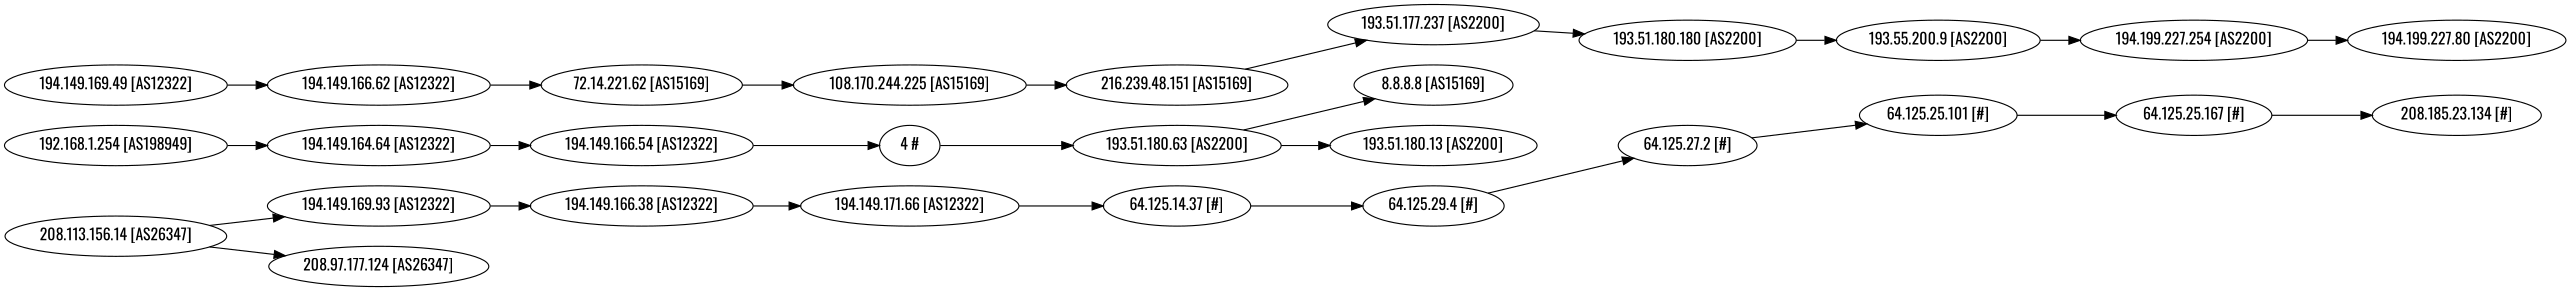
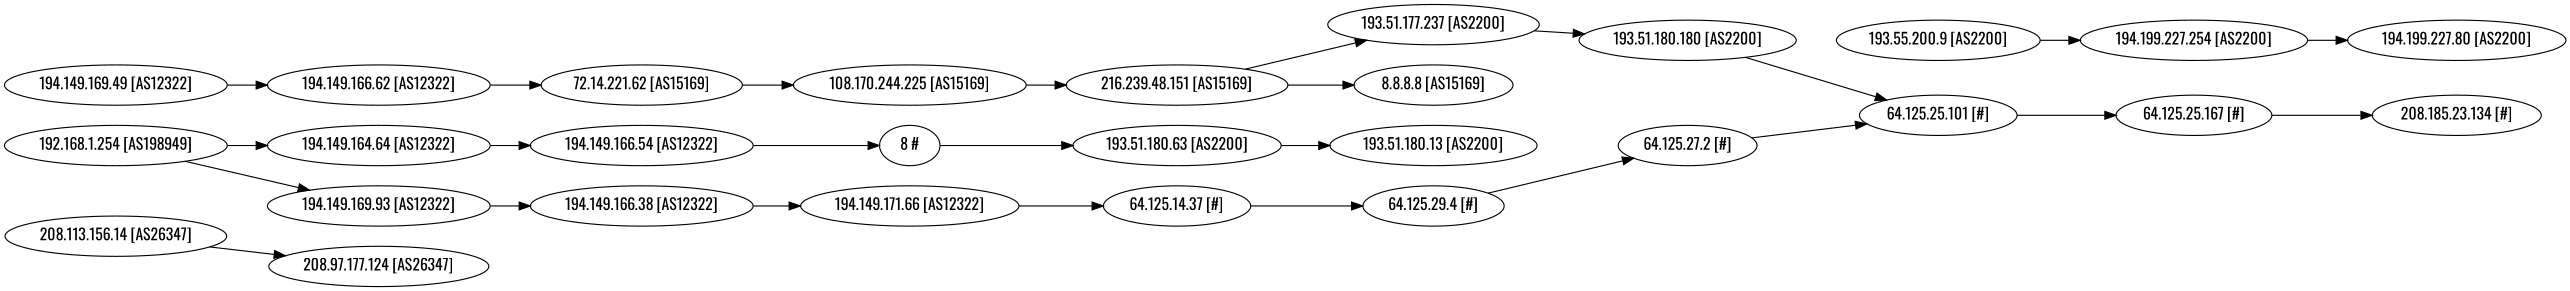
edge "193.51.180.180 [AS2200]" -> "193.55.200.9 [AS2200]": now "193.51.180.180 [AS2200]" -> "64.125.25.101 [#]"
edge "193.51.180.63 [AS2200]" -> "8.8.8.8 [AS15169]": now "216.239.48.151 [AS15169]" -> "8.8.8.8 [AS15169]"
node "4 #": label "4 #" -> "8 #"
edge "208.113.156.14 [AS26347]" -> "194.149.169.93 [AS12322]": now "192.168.1.254 [AS198949]" -> "194.149.169.93 [AS12322]"
